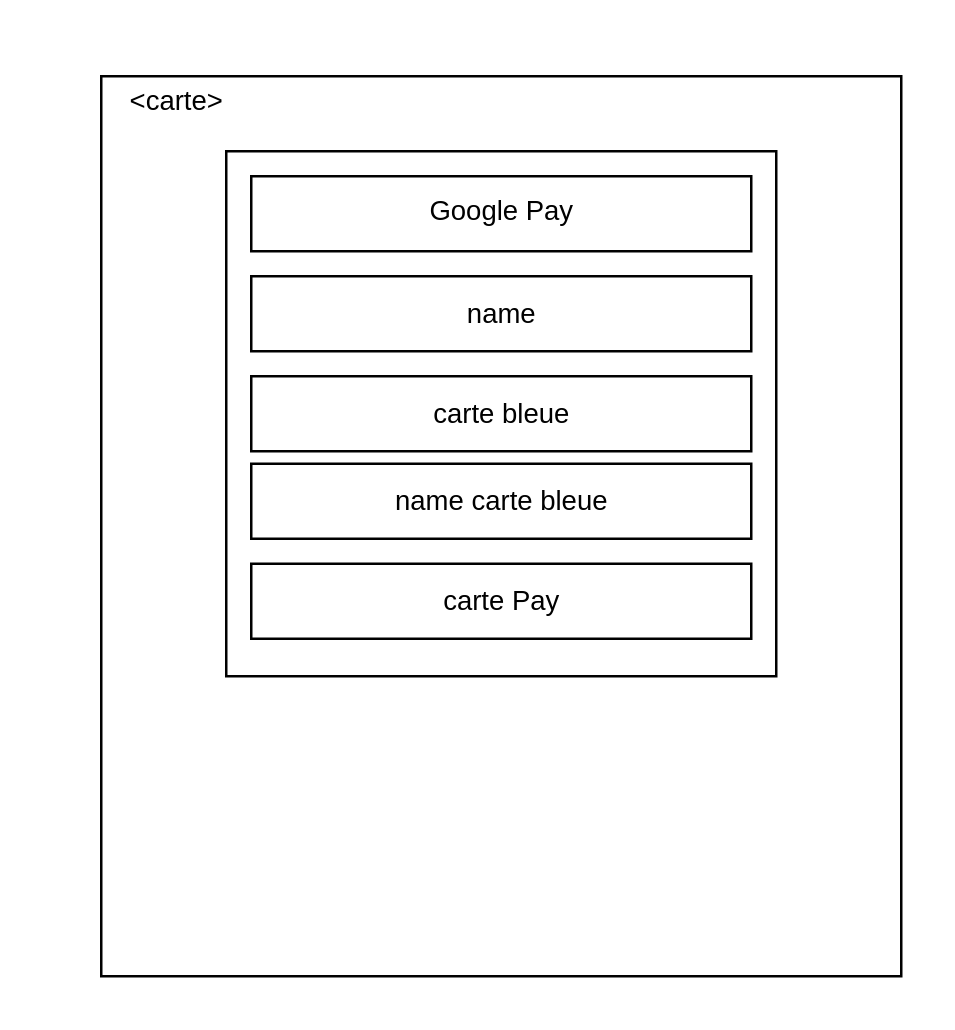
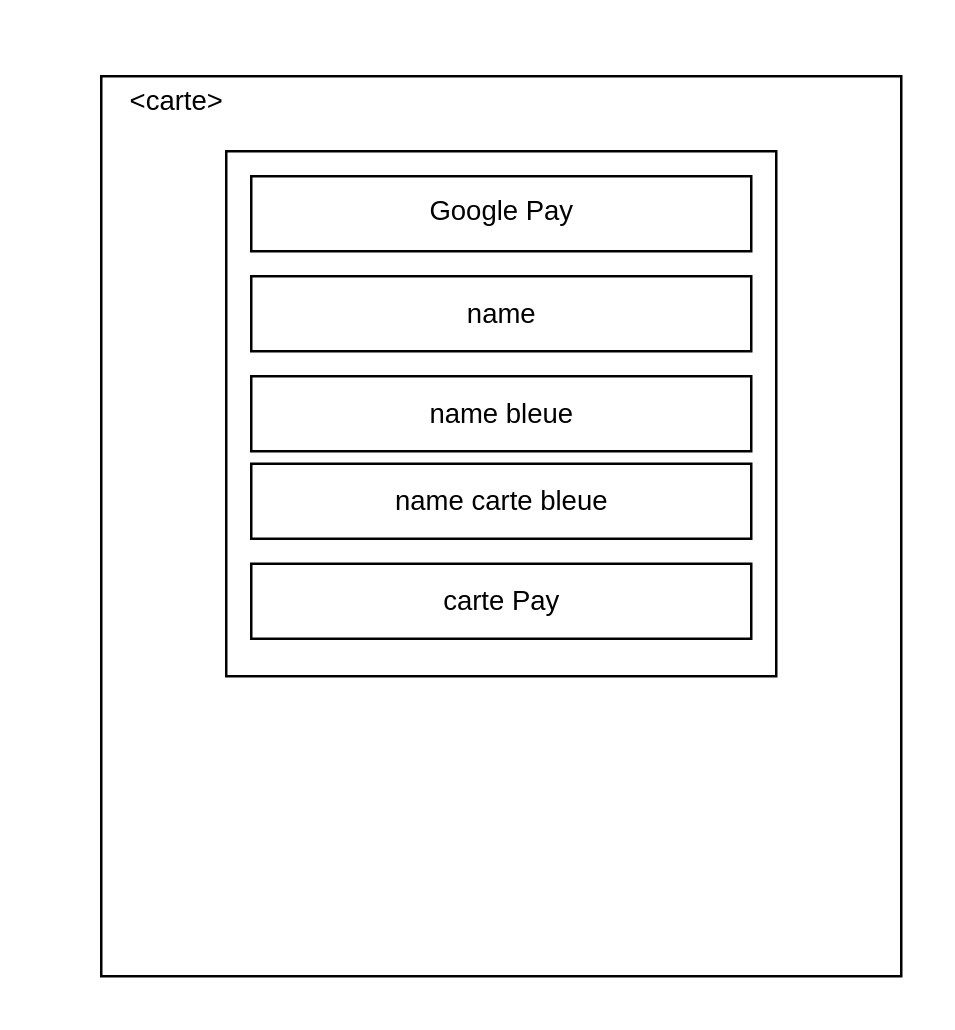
node "carte bleue": label "carte bleue" -> "name bleue"
